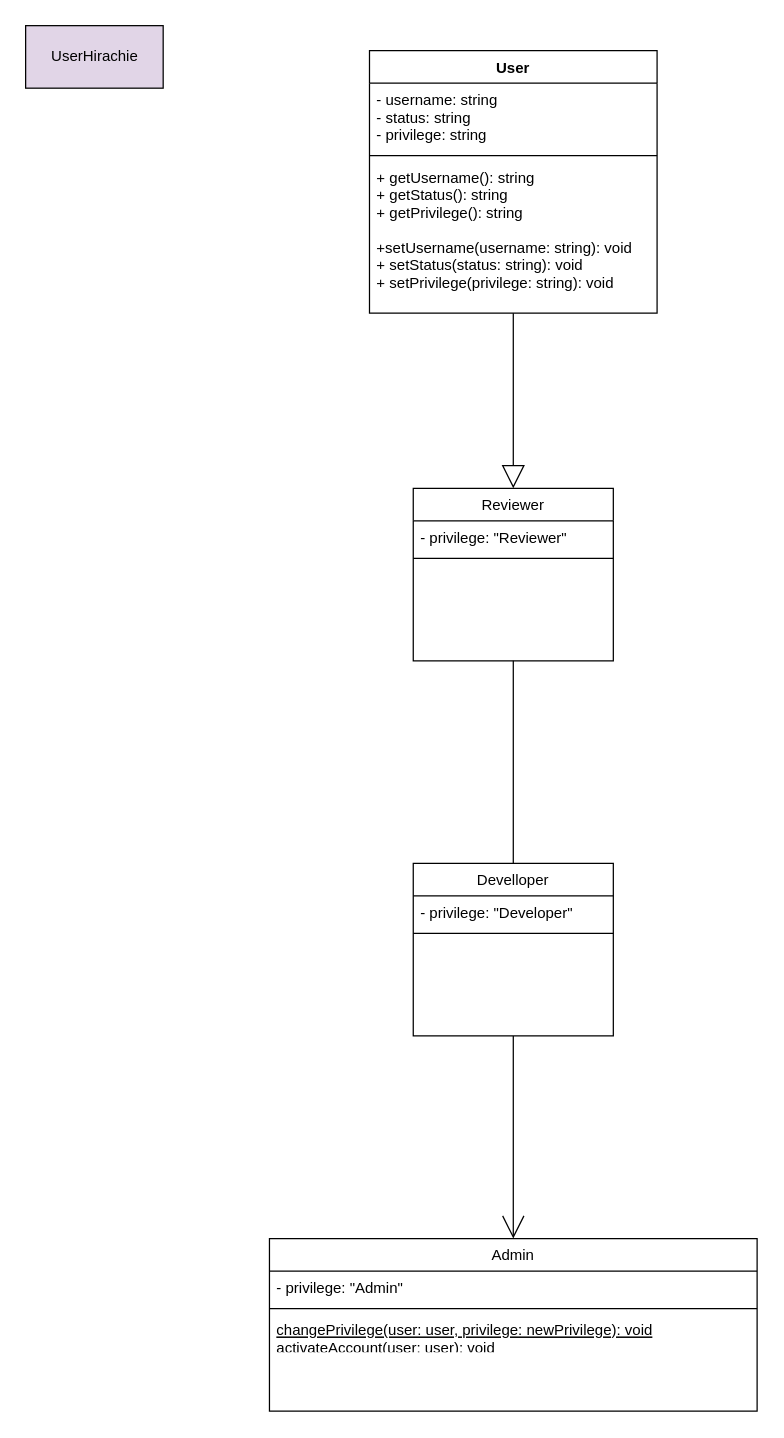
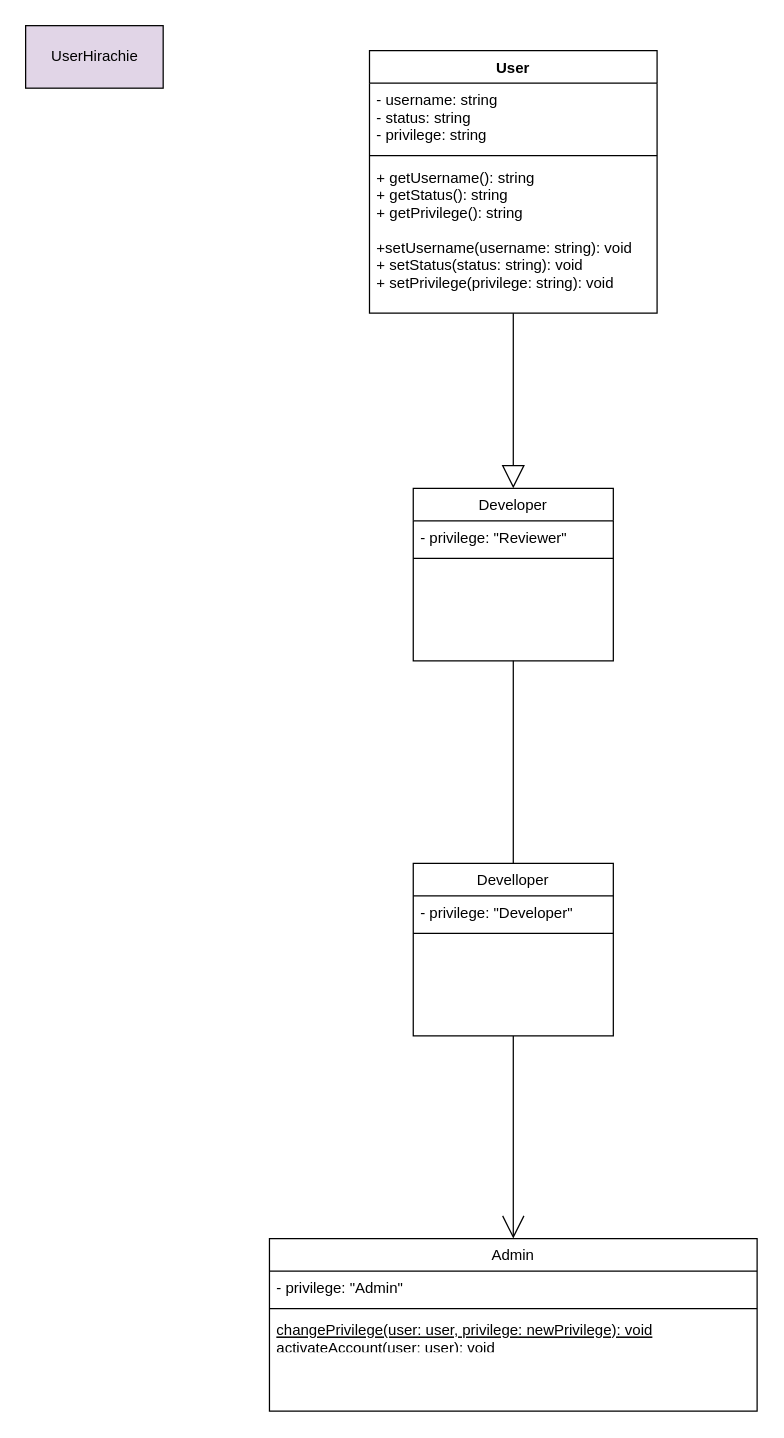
node "Reviewer": label "Reviewer" -> "Developer"
